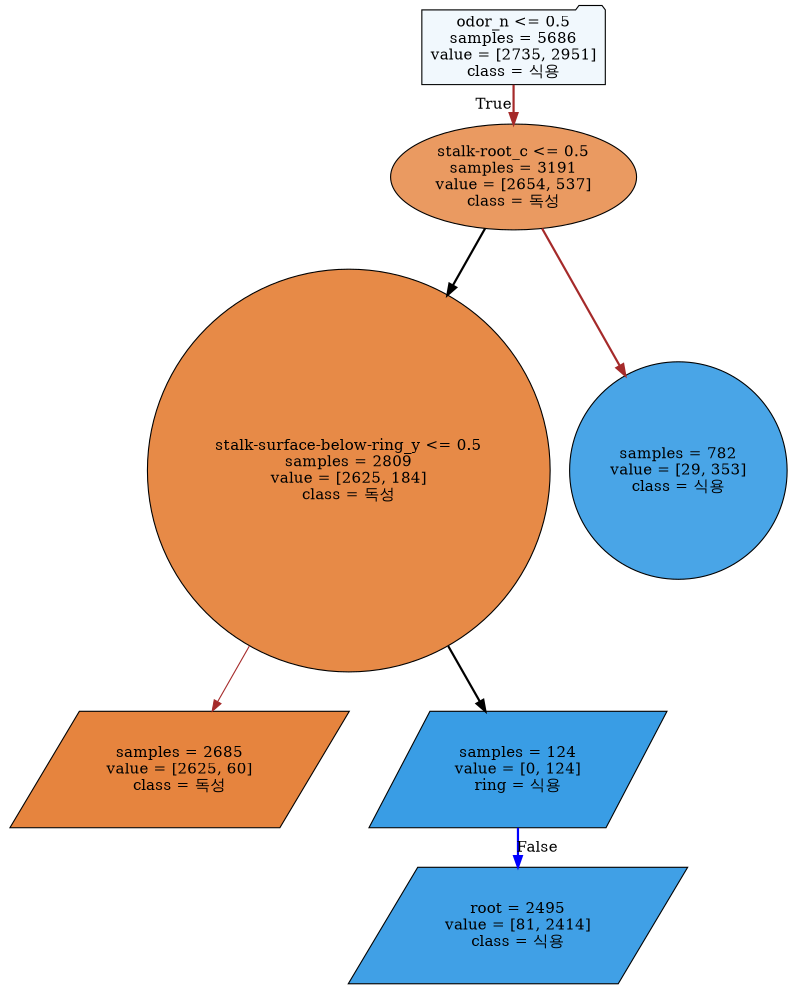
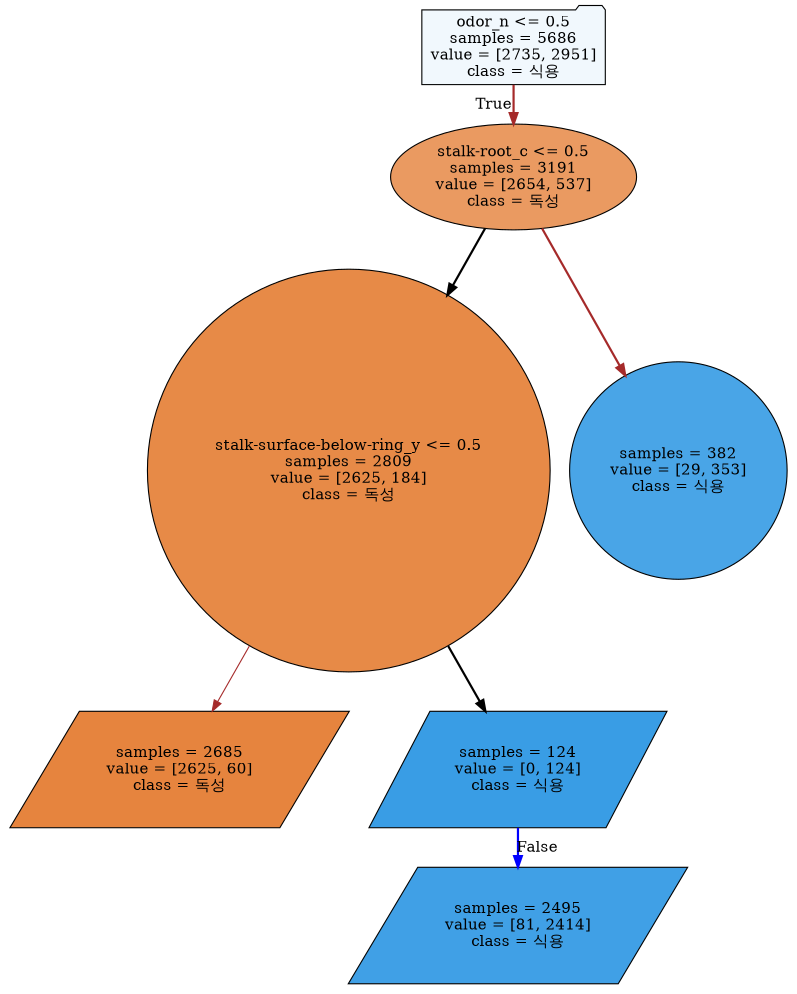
node "samples = 782 value = [29, 353] class = 식용": label "samples = 782 value = [29, 353] class = 식용" -> "samples = 382 value = [29, 353] class = 식용"
node "samples = 124 value = [0, 124] ring = 식용": label "samples = 124 value = [0, 124] ring = 식용" -> "samples = 124 value = [0, 124] class = 식용"
node "root = 2495 value = [81, 2414] class = 식용": label "root = 2495 value = [81, 2414] class = 식용" -> "samples = 2495 value = [81, 2414] class = 식용"
